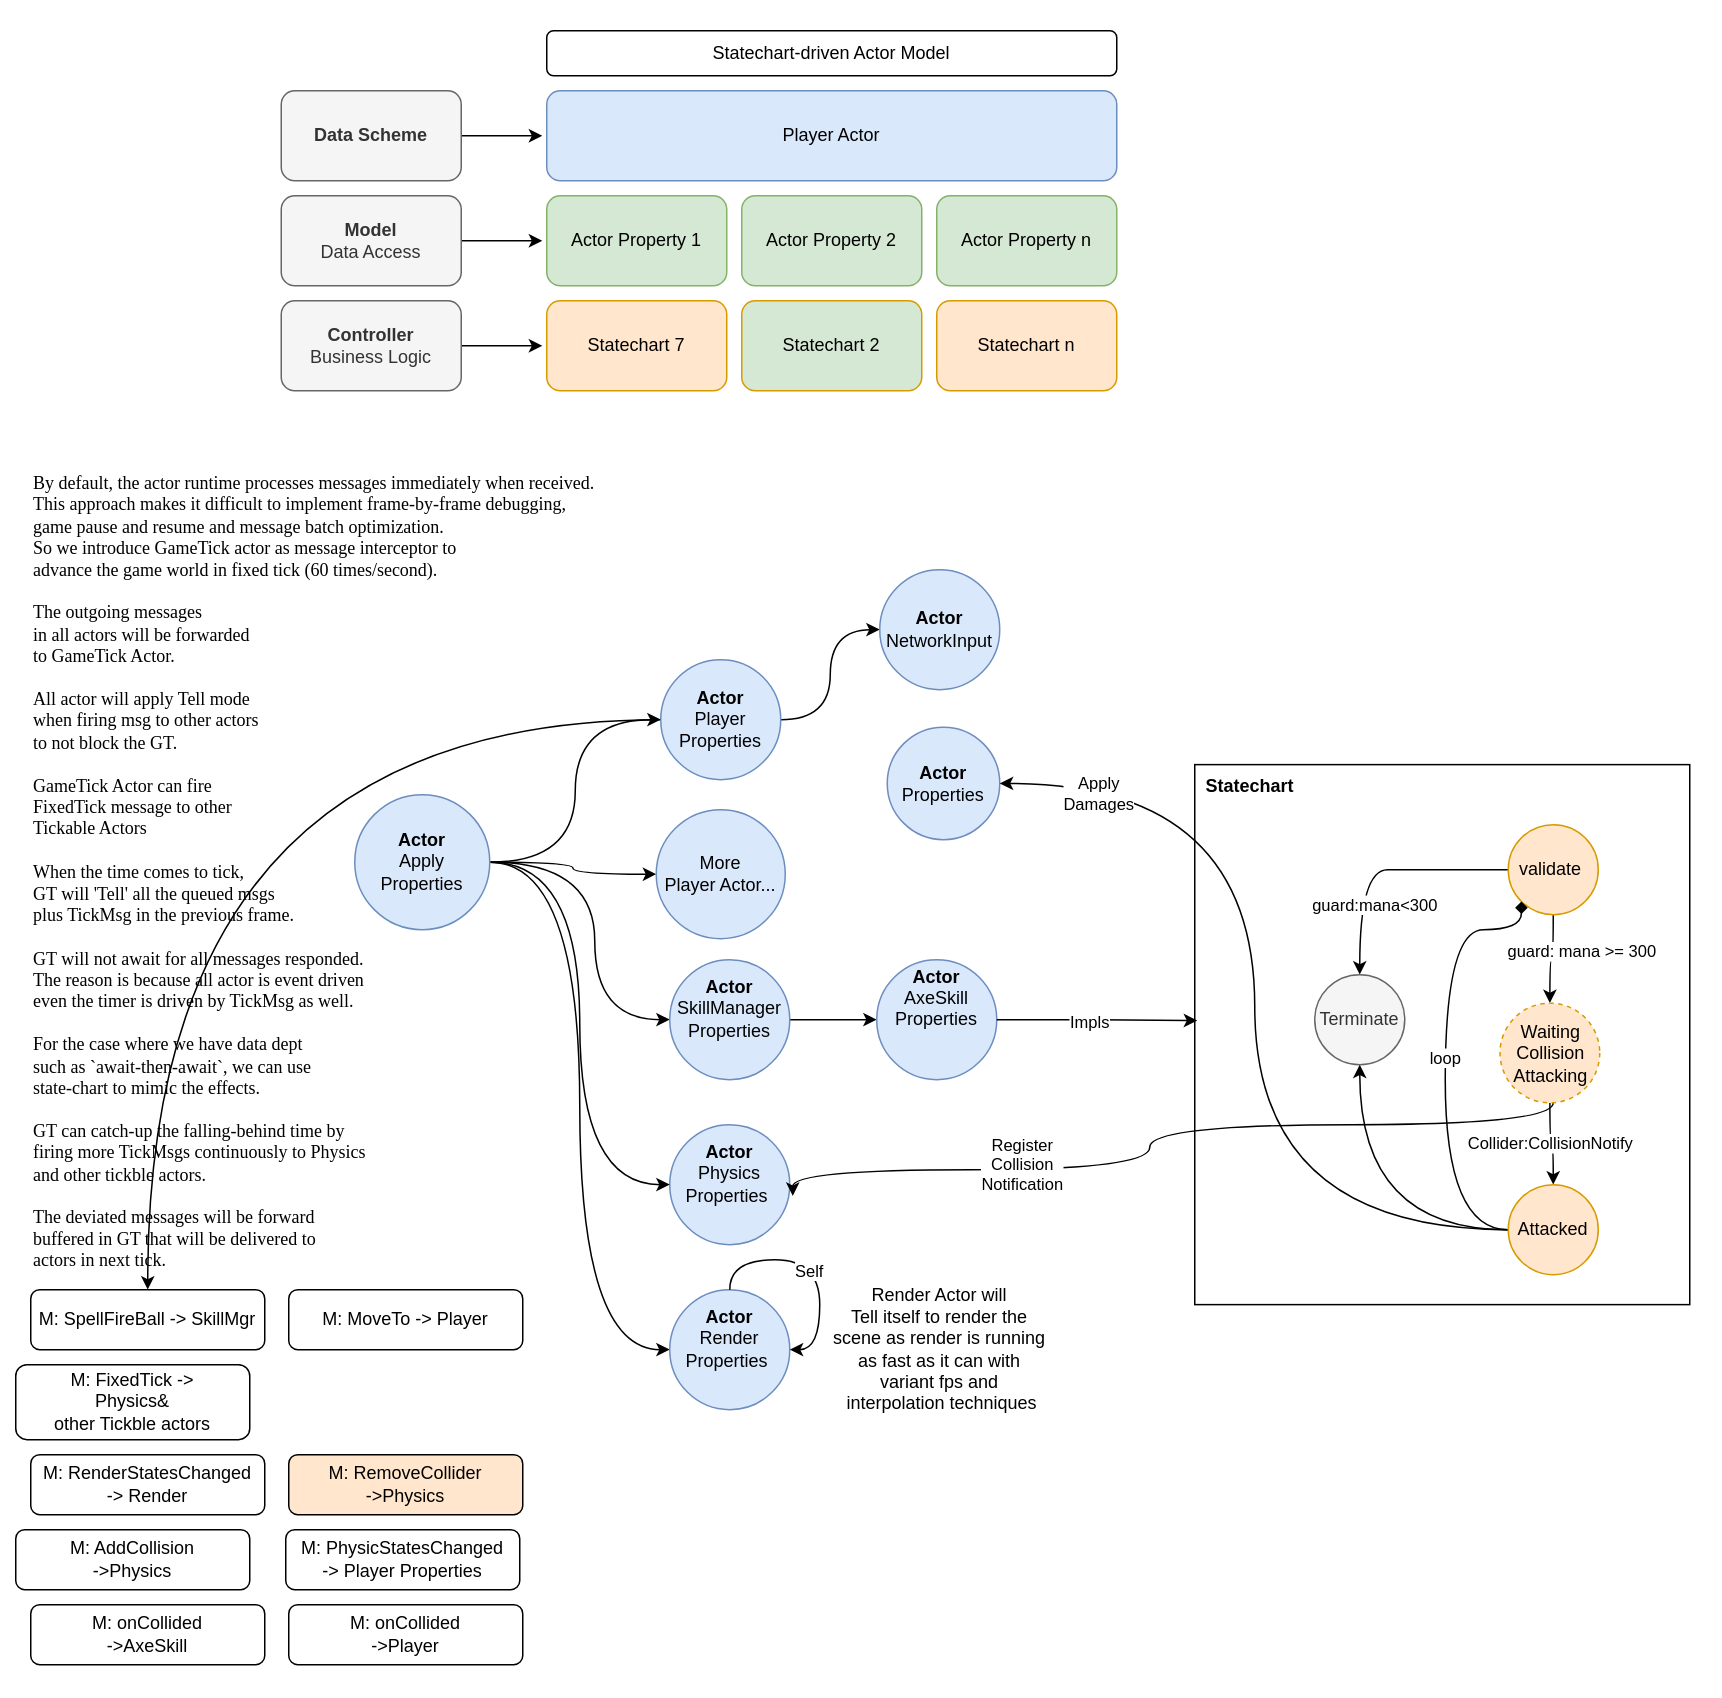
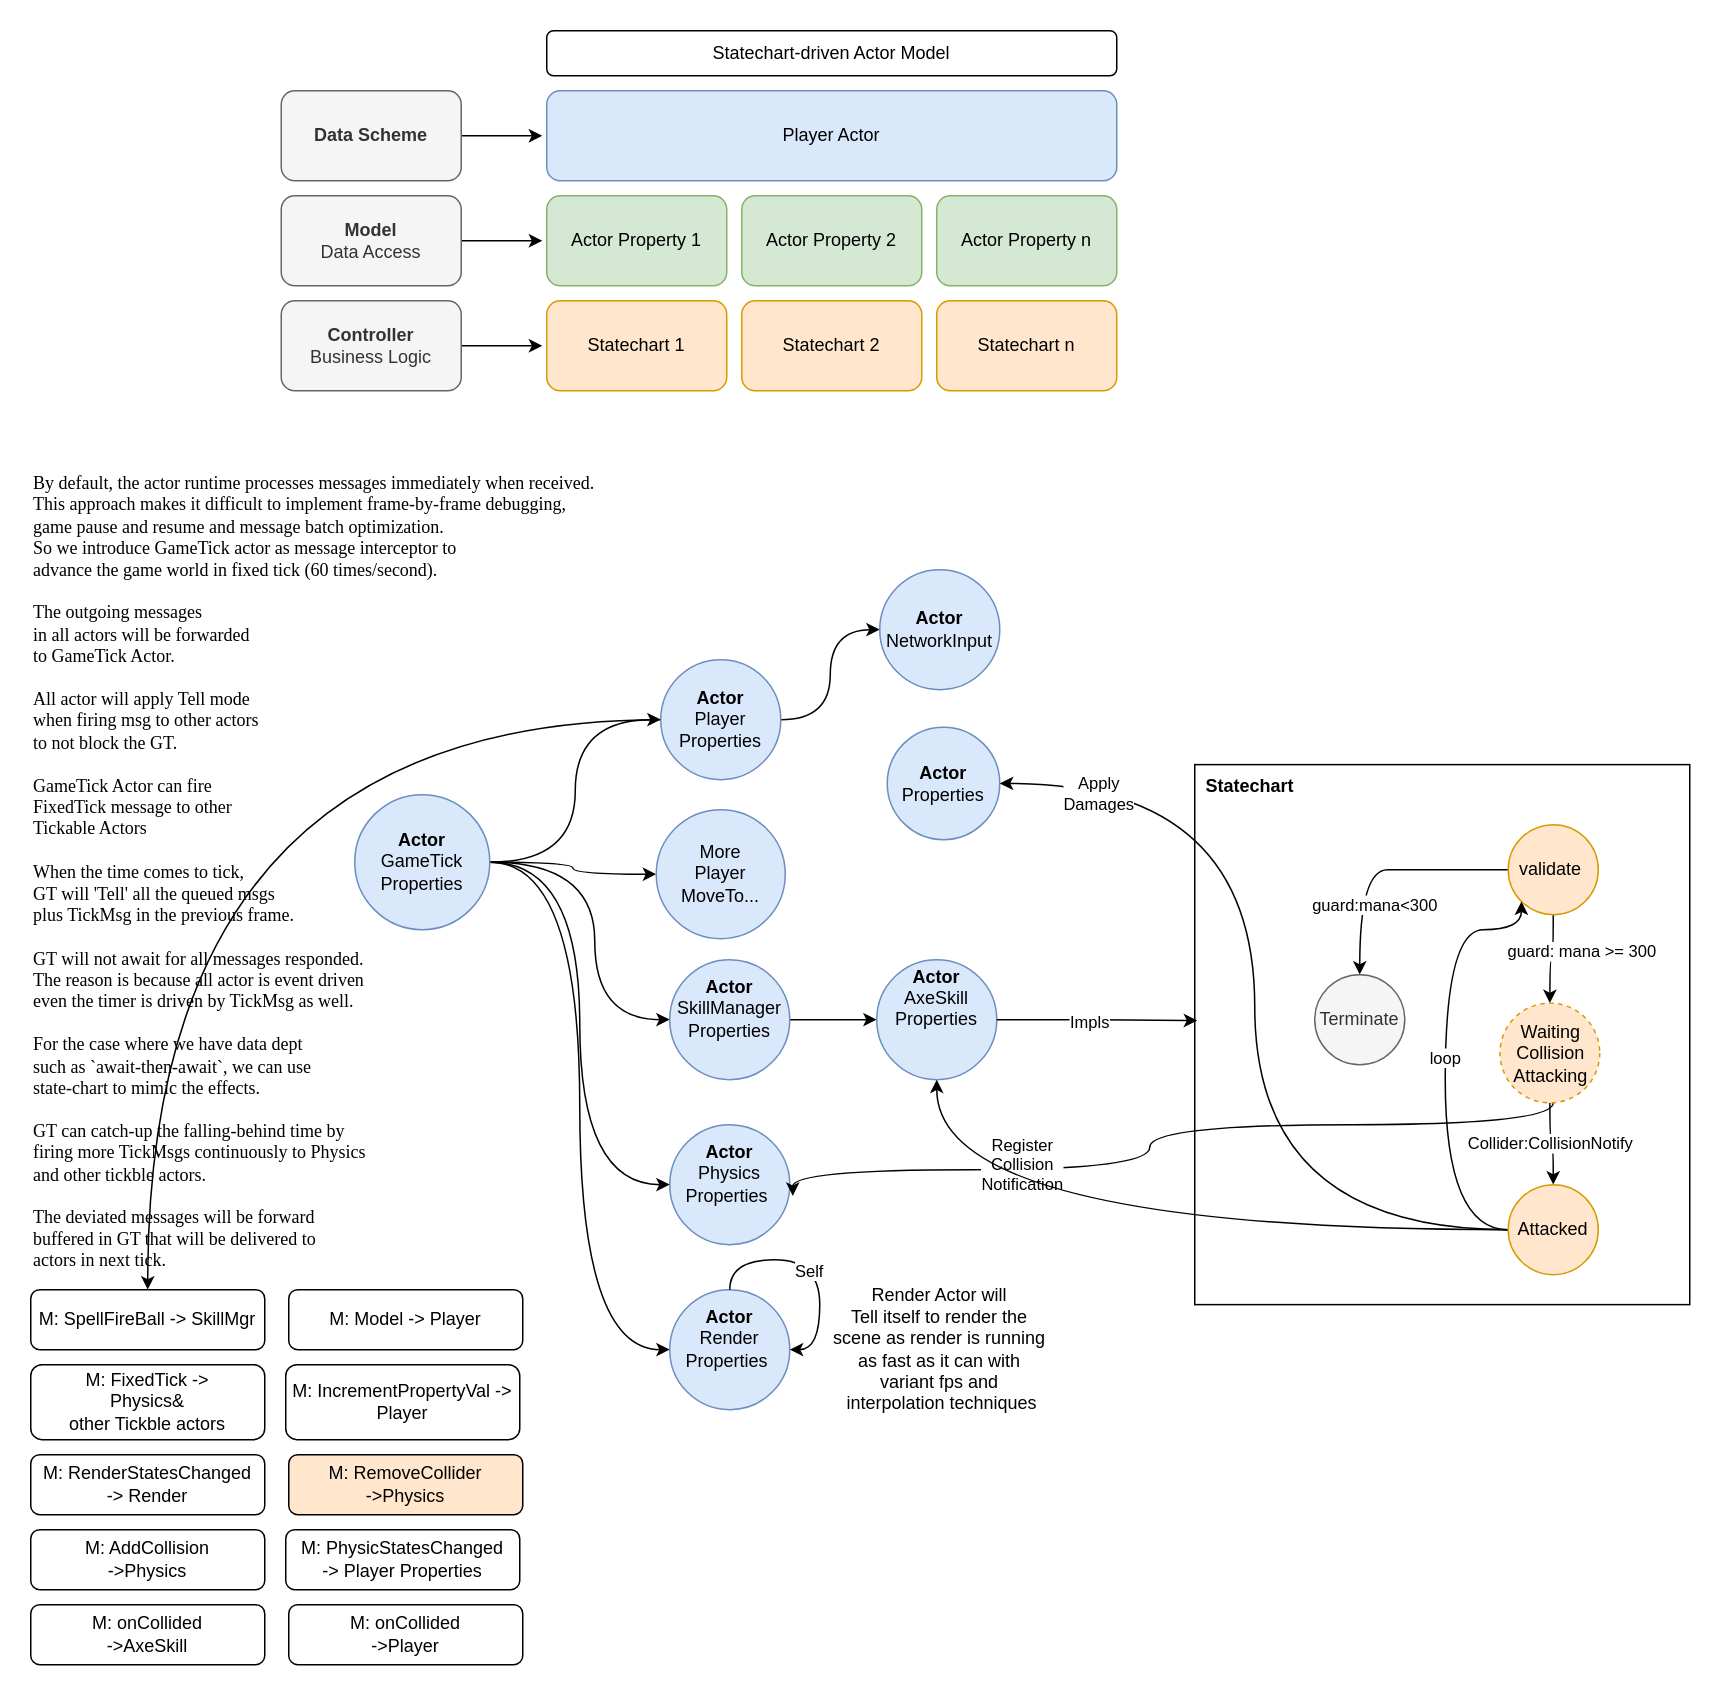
node "Statechart 7": label "Statechart 7" -> "Statechart 1"
node "Statechart 2": fillcolor #d5e8d4 -> #ffe6cc
node "Actor Apply Properties": label "Actor Apply Properties" -> "Actor GameTick Properties"
node "More Player Actor...": label "More Player Actor..." -> "More Player MoveTo..."
edge "Attacked" -> "validate": arrowhead diamond -> classic
edge "Attacked" -> "Terminate": now "Attacked" -> "Actor AxeSkill Properties"
node "M: MoveTo -> Player": label "M: MoveTo -> Player" -> "M: Model -> Player"
node "M: FixedTick -> Physics& other Tickble actors": moved (133, 1402) -> (148, 1402)
node "M: IncrementPropertyVal -> Player": added
node "M: AddCollision ->Physics": moved (133, 1560) -> (148, 1560)
